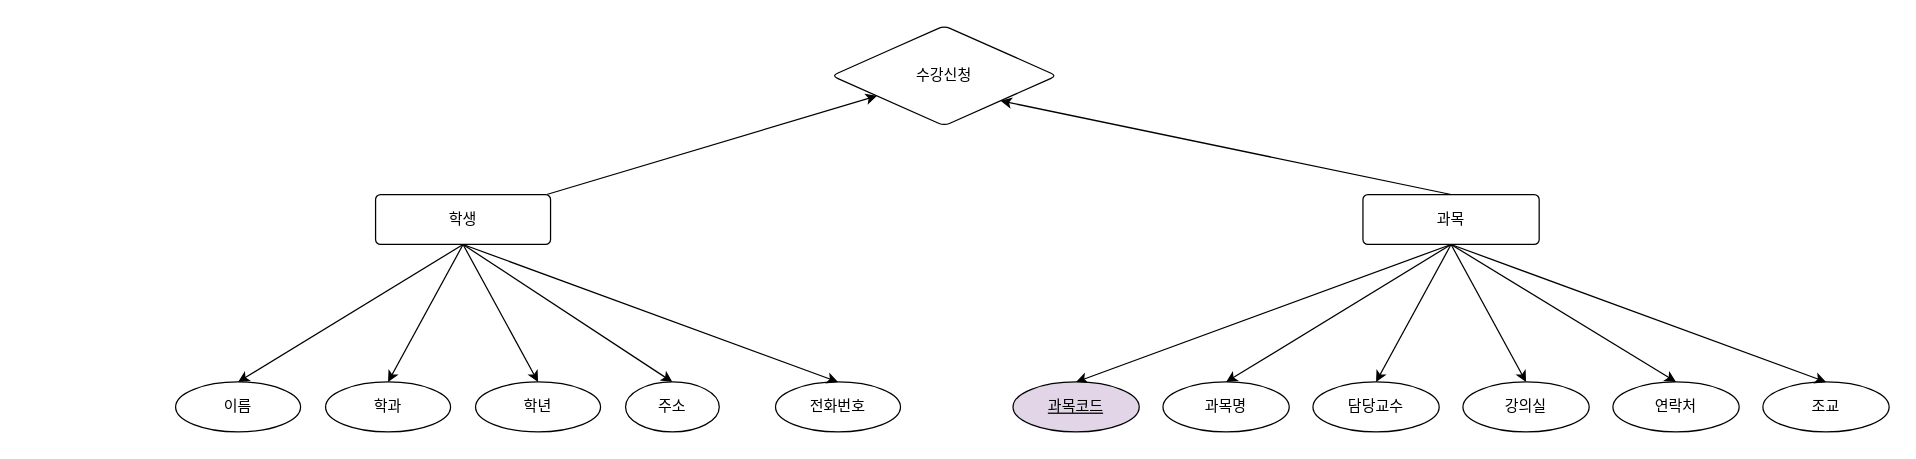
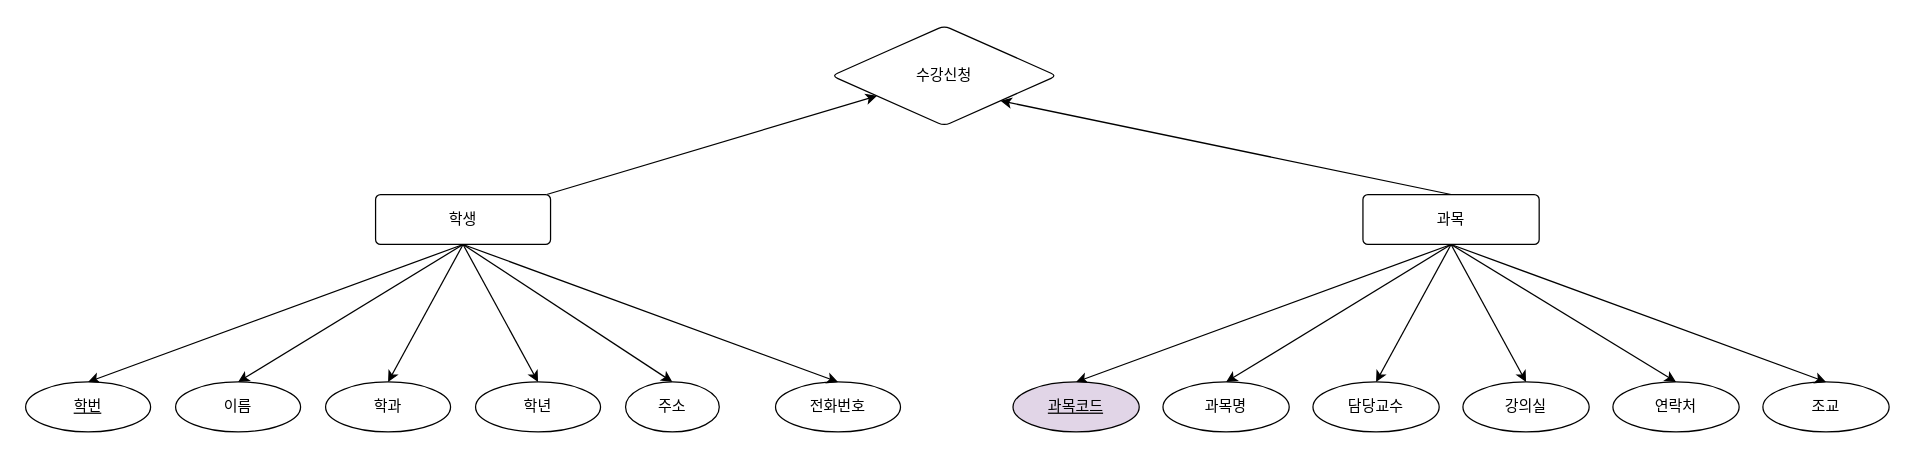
edge "학생" -> "학번": added
node "학번": added
